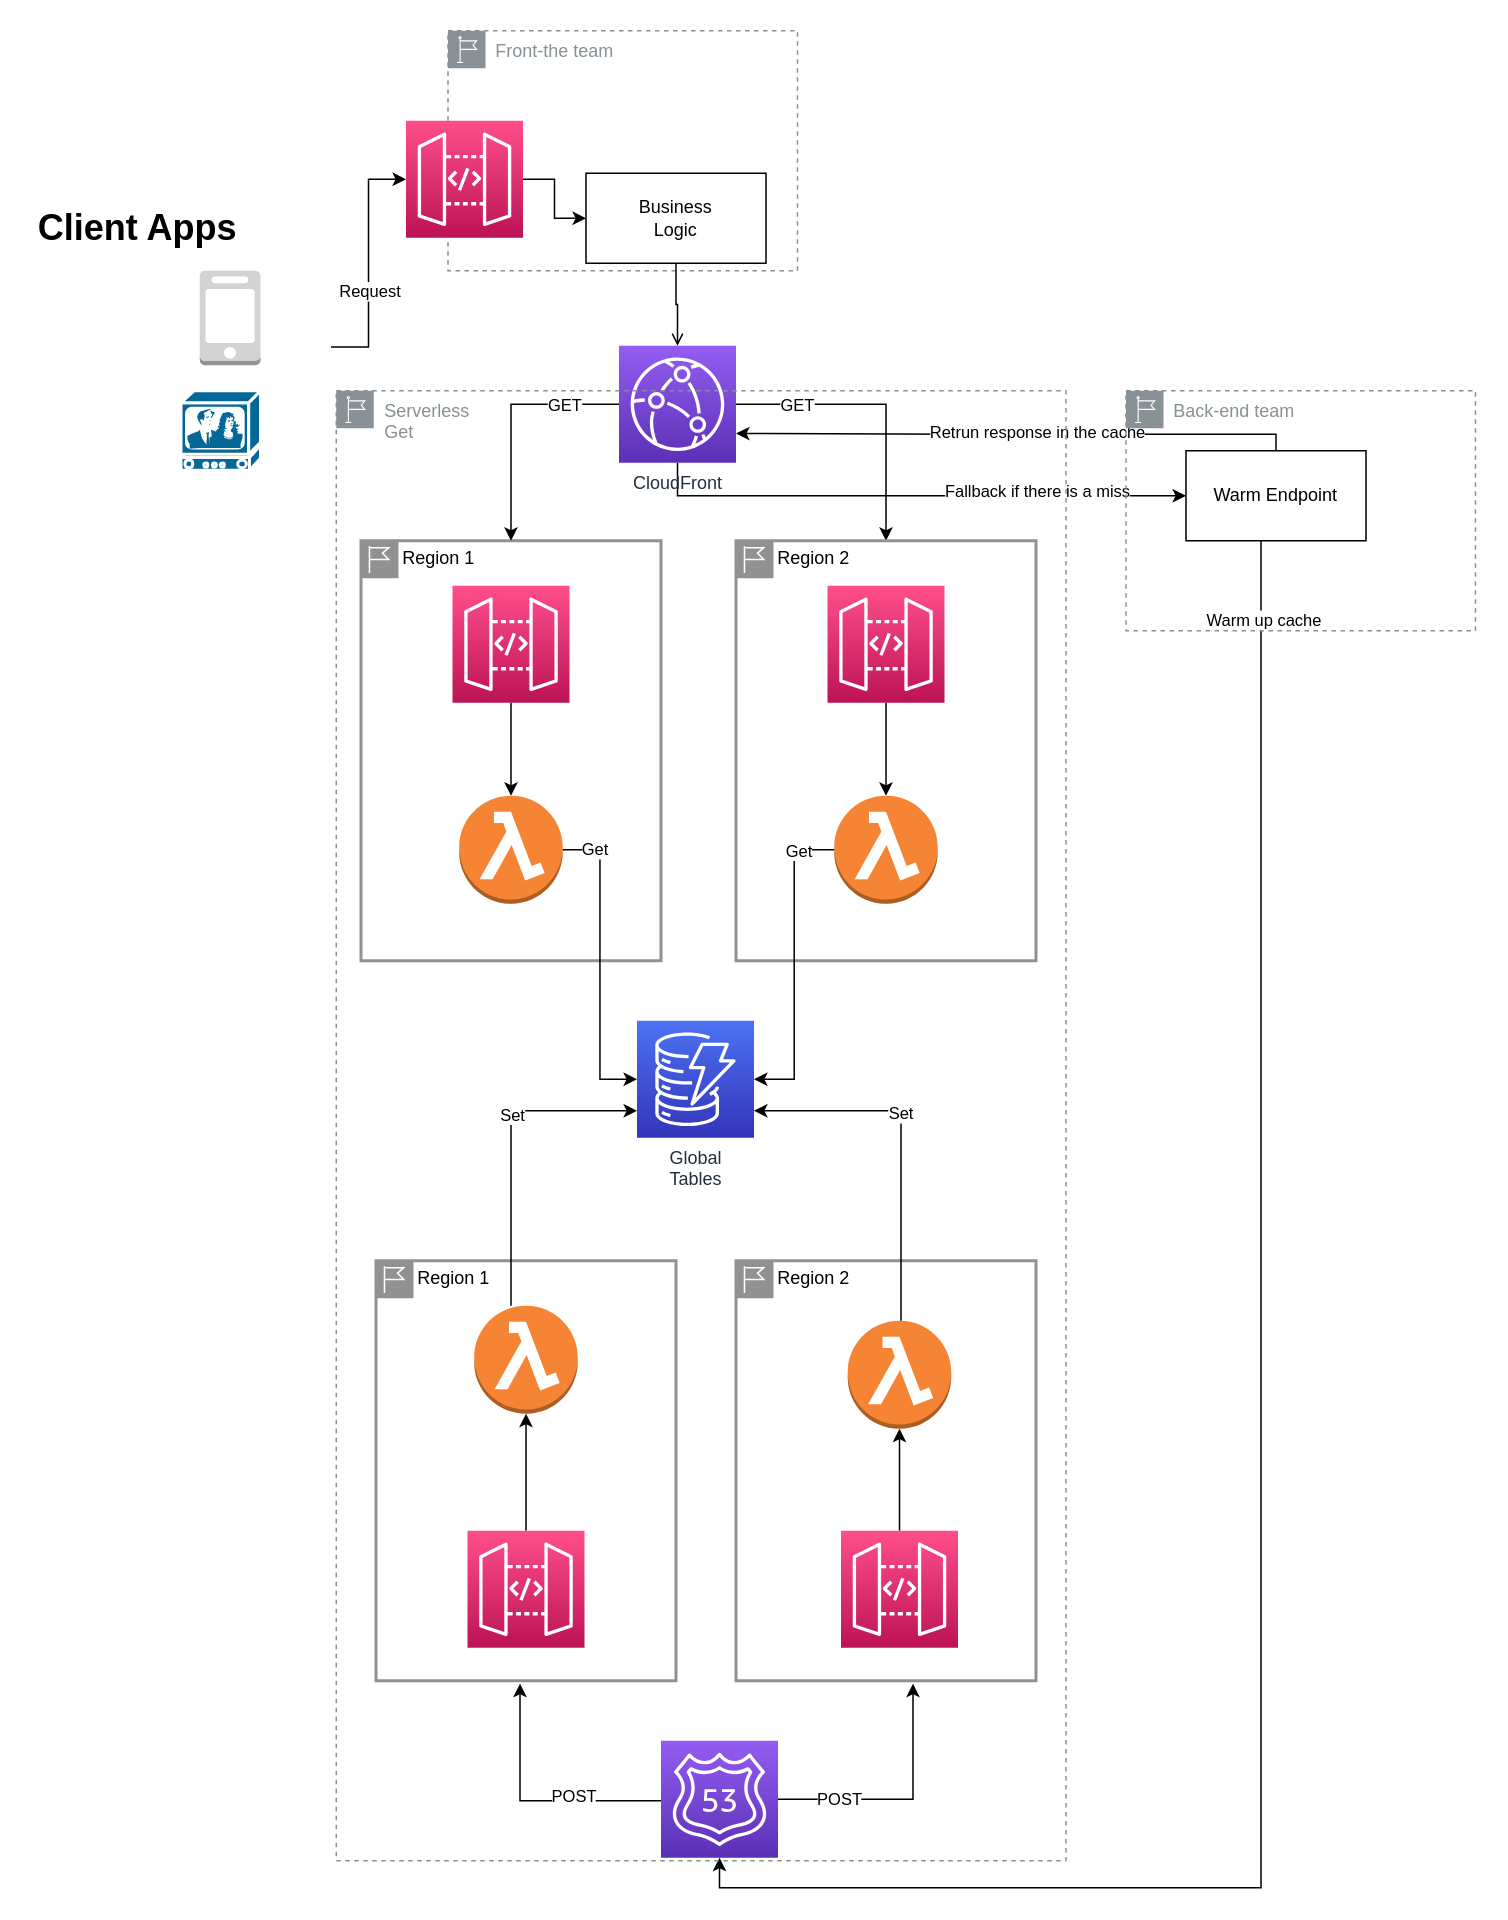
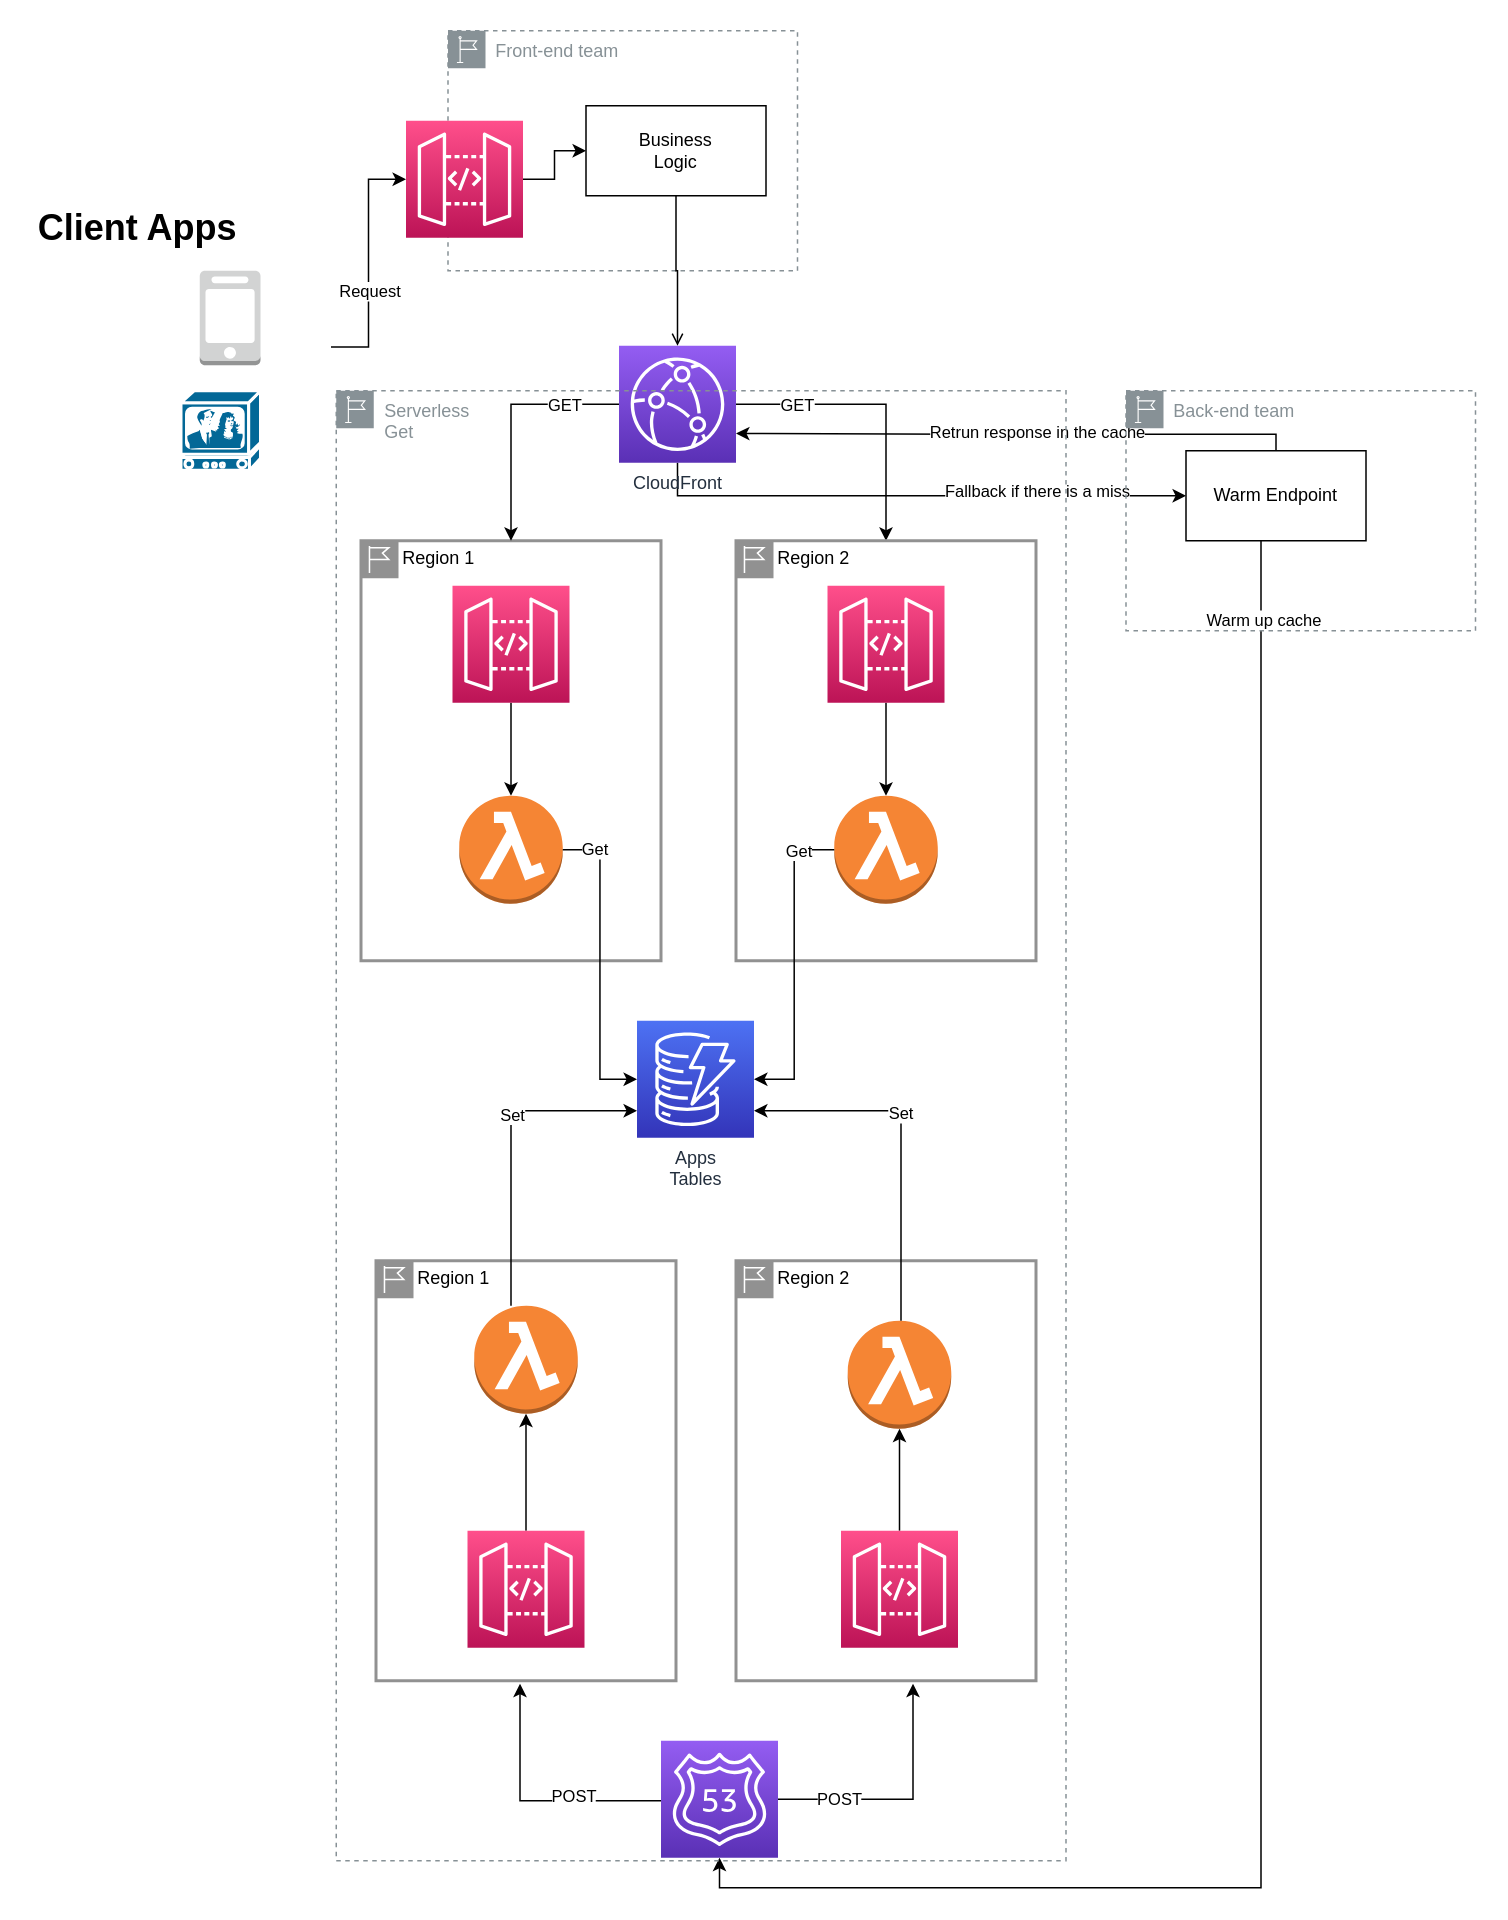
node "Front-the team": label "Front-the team" -> "Front-end team"
node "Business Logic": moved (676, 218) -> (676, 151)
node "Global Tables": label "Global Tables" -> "Apps Tables"
